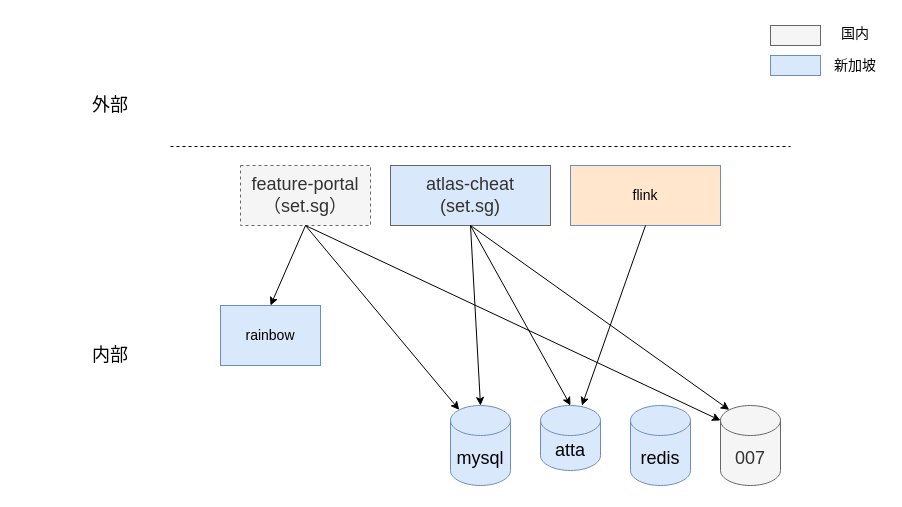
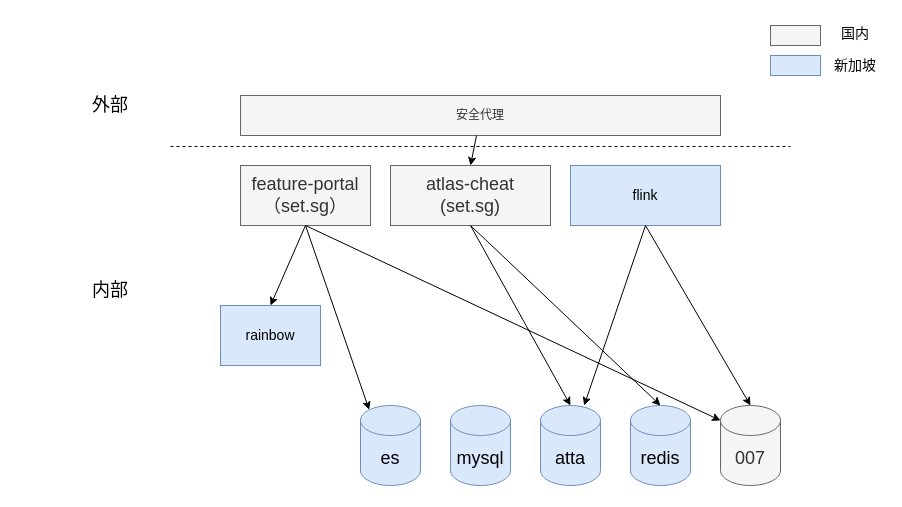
node "安全代理": added
edge "安全代理" -> "atlas-cheat (set.sg)": added
node "feature-portal（set.sg）": style dashed -> solid
node "atlas-cheat (set.sg)": fillcolor #dae8fc -> #f5f5f5
node "flink": fillcolor #ffe6cc -> #dae8fc
edge "atlas-cheat (set.sg)" -> "redis": added
edge "atlas-cheat (set.sg)" -> "mysql": removed
edge "flink" -> "007": added
edge "feature-portal（set.sg）" -> "mysql": removed
edge "feature-portal（set.sg）" -> "es": added
edge "atlas-cheat (set.sg)" -> "007": removed
node "内部": moved (111, 356) -> (111, 291)
node "atta": size 60x65 -> 60x80
node "es": added
